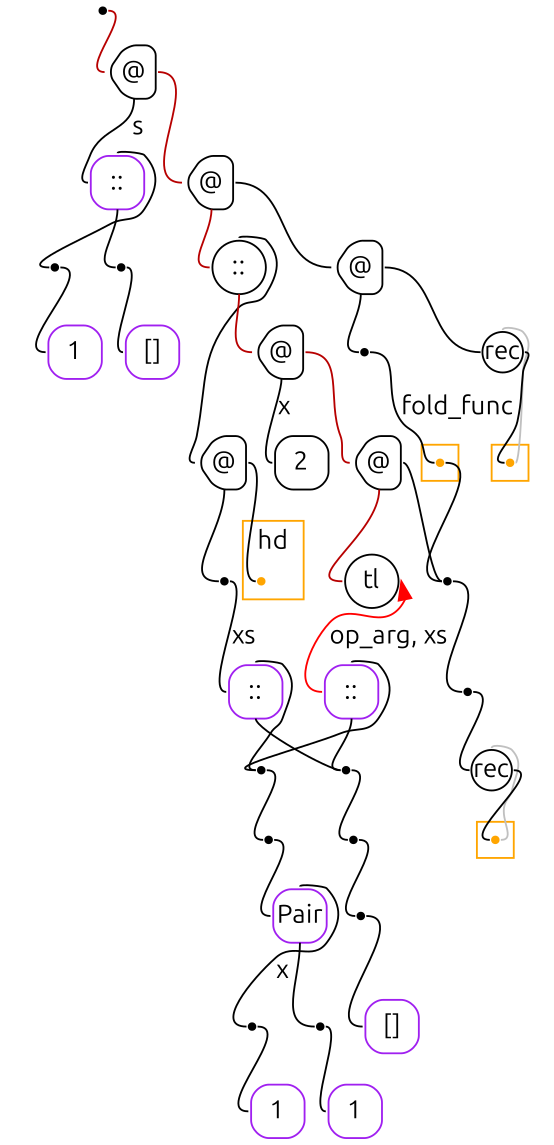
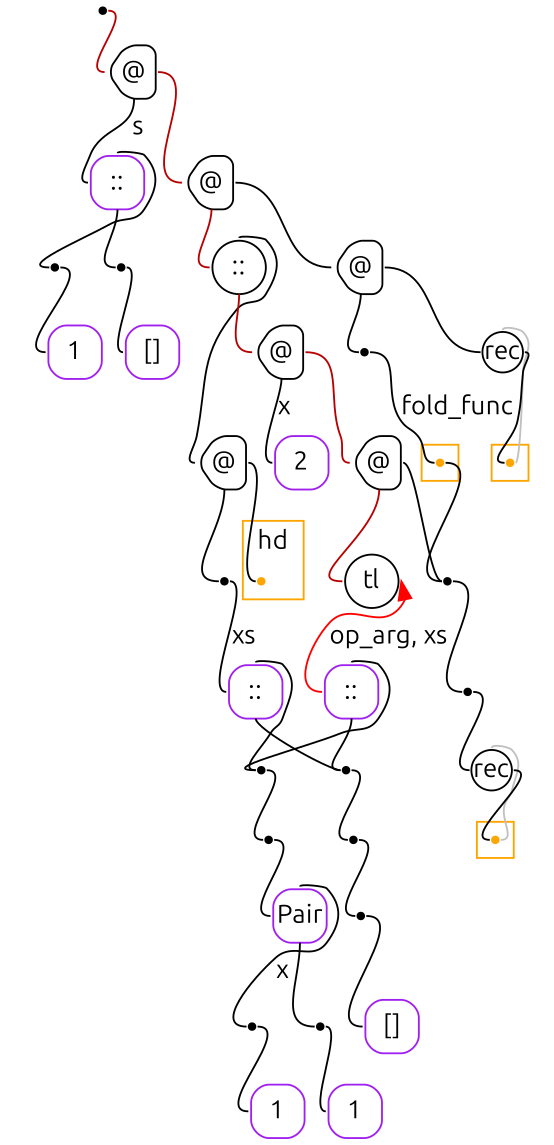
node "2": color black -> purple
